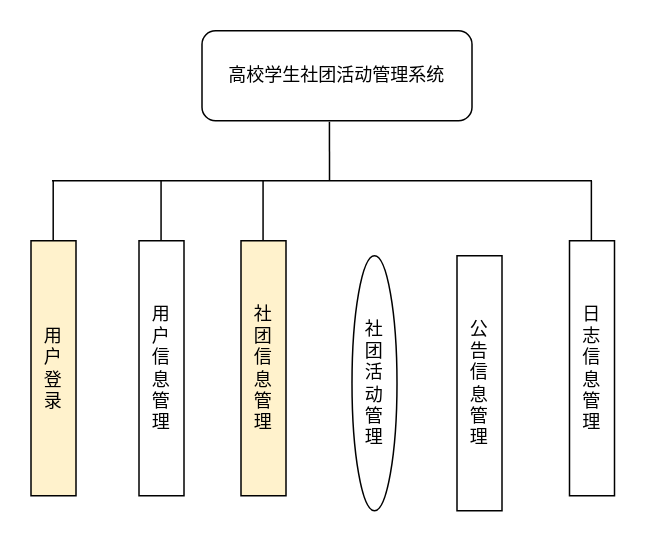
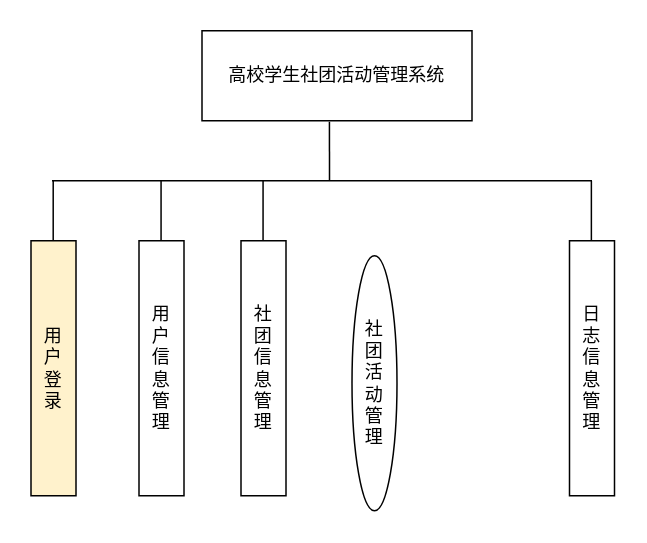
node "高校学生社团活动管理系统": shape rounded rectangle -> rectangle
node "社 团 信 息 管 理": fillcolor #fff2cc -> #ffffff
node "公 告 信 息 管 理": removed
